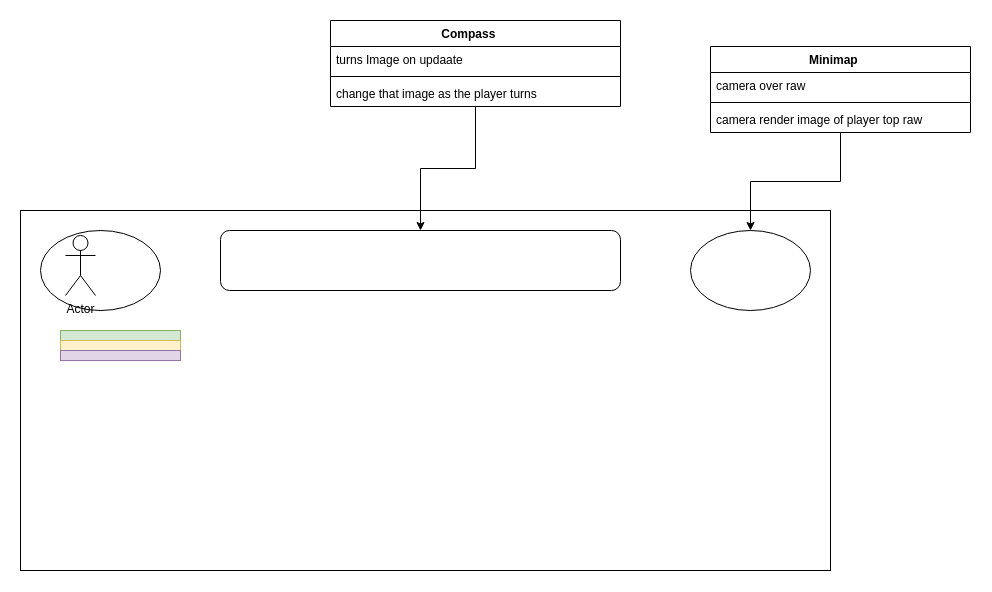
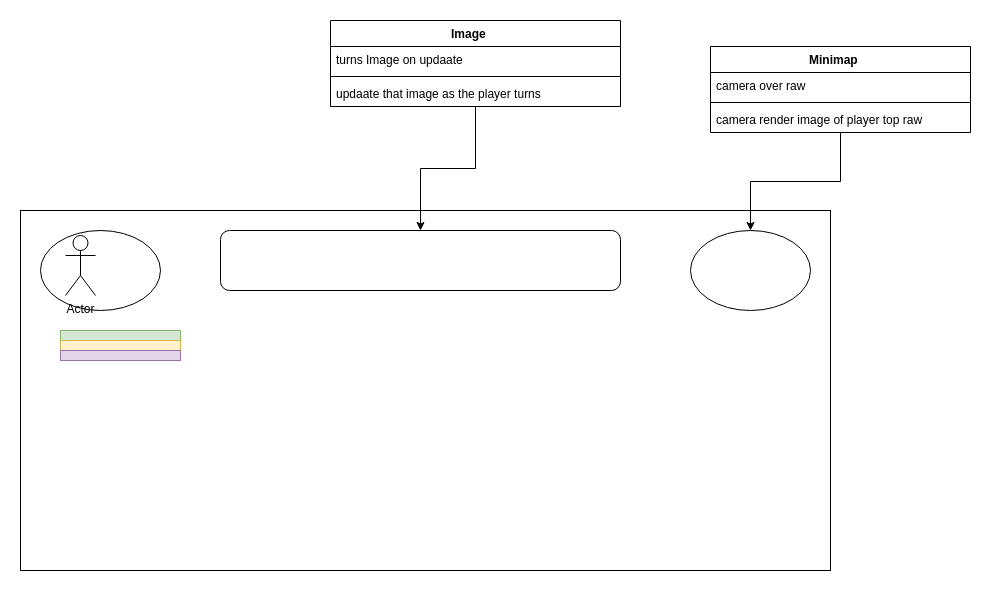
node "Compass": label "Compass" -> "Image"
node "change that image as the player turns": label "change that image as the player turns" -> "updaate that image as the player turns"
